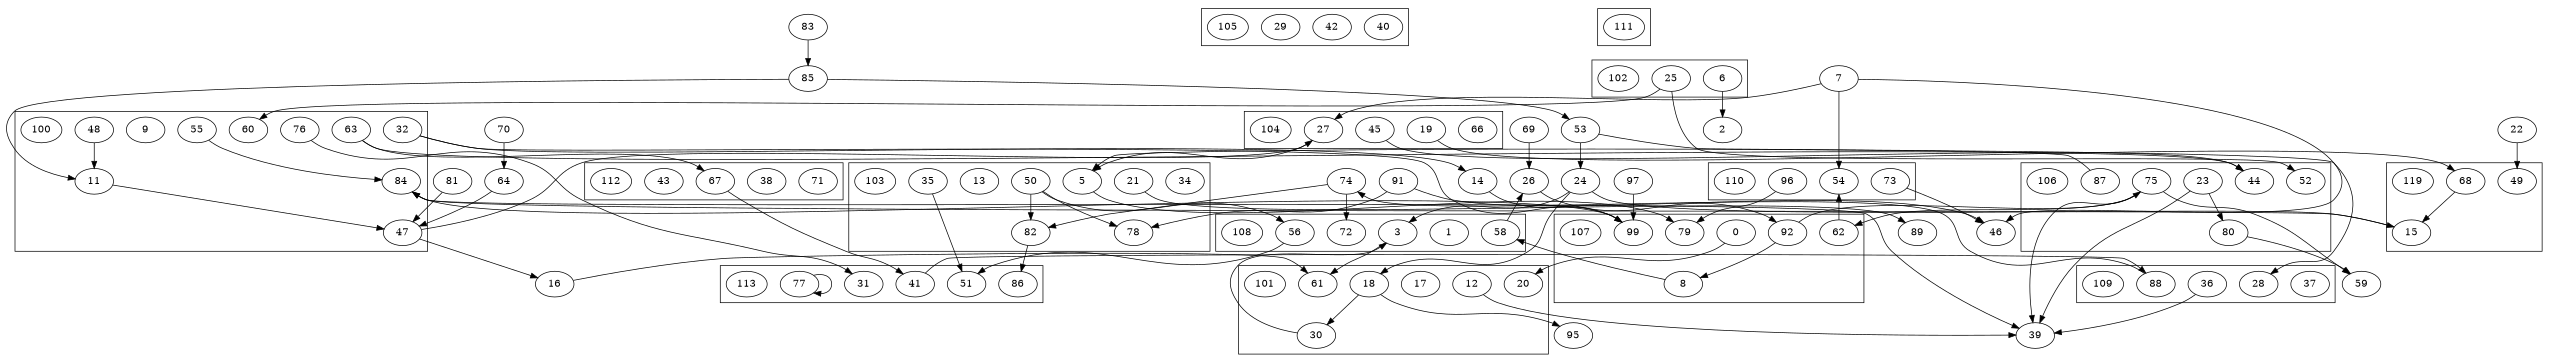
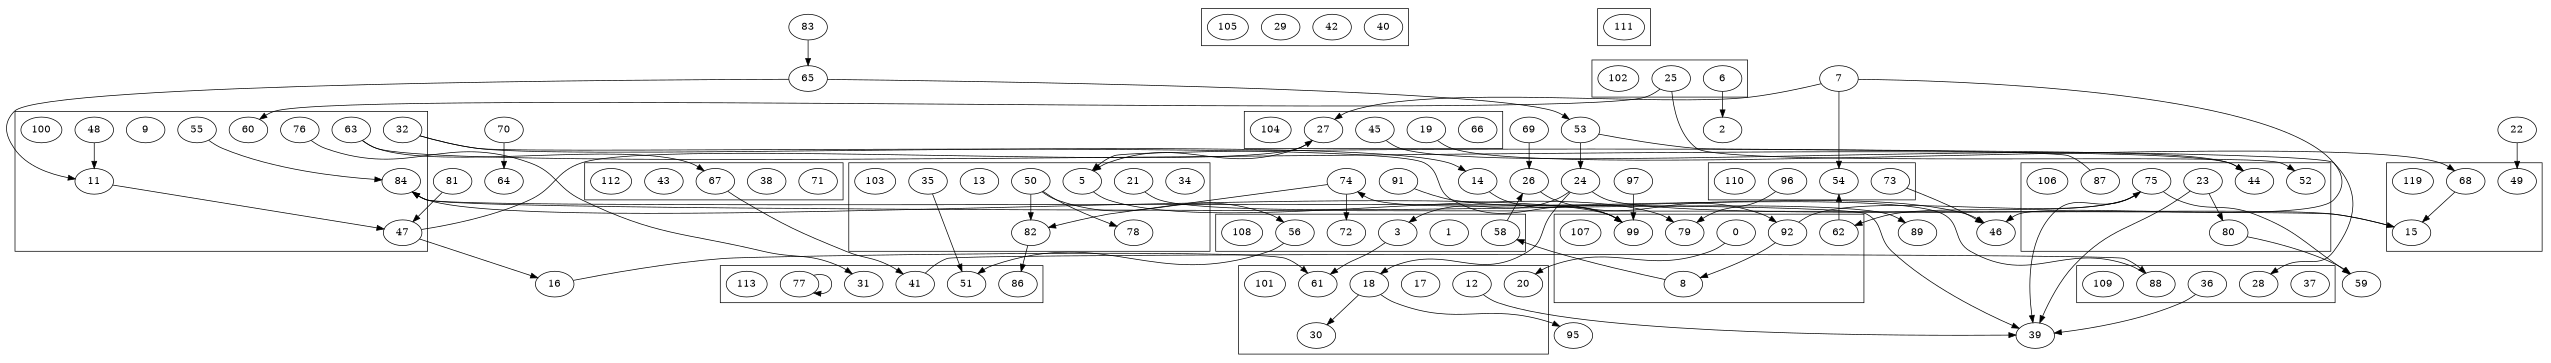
node "85": label "85" -> "65"
edge "64" -> "47": removed
edge "91" -> "78": removed
edge "30" -> "3": removed
